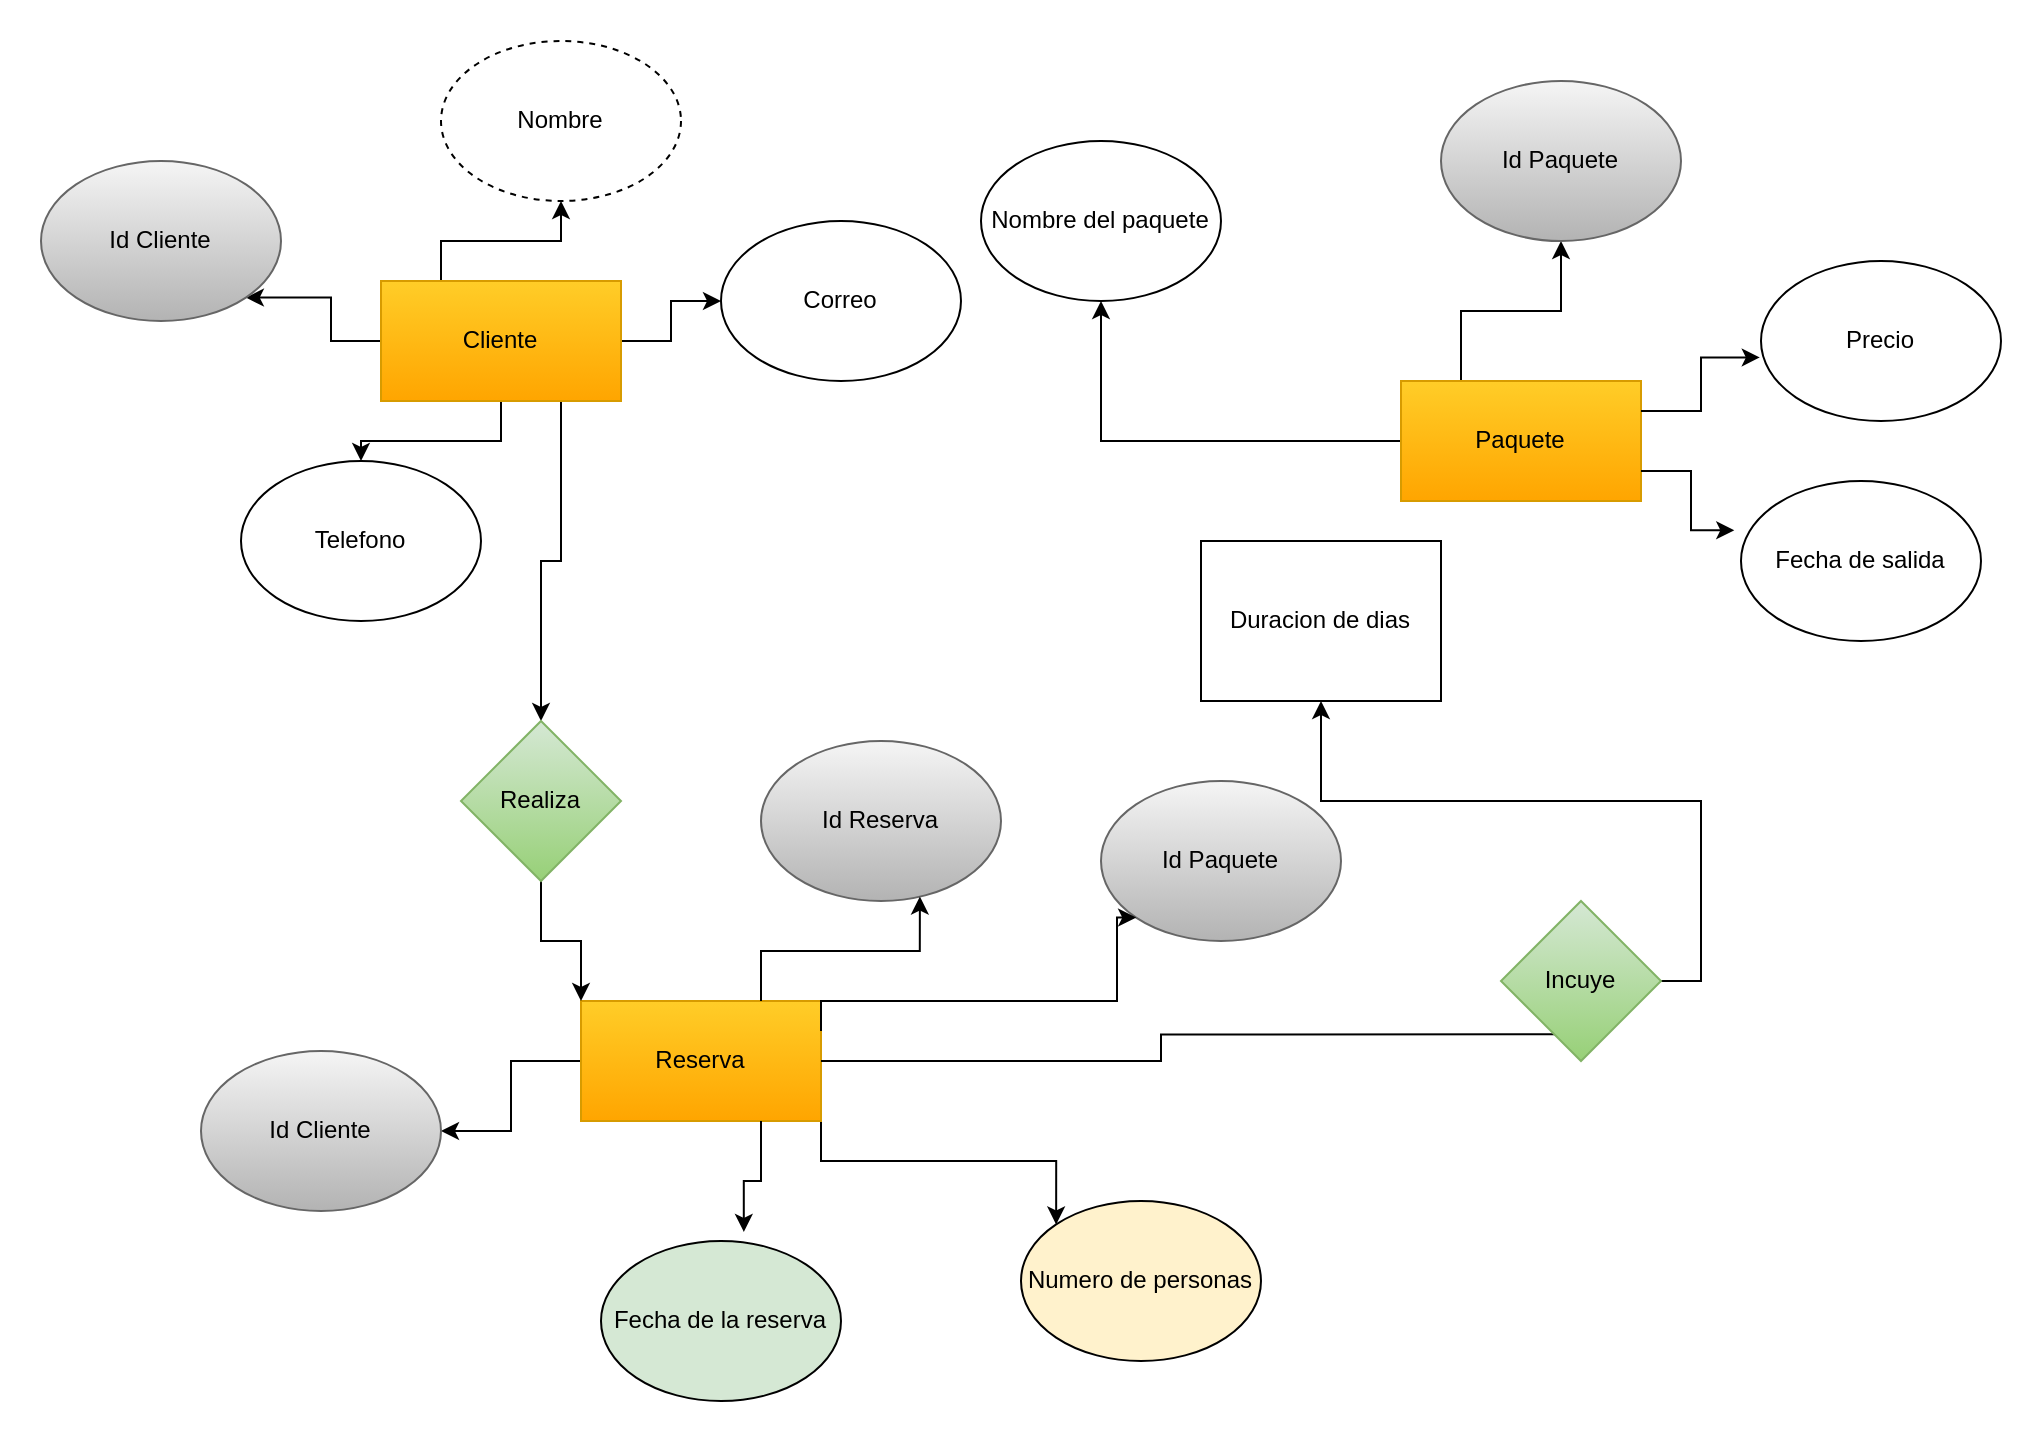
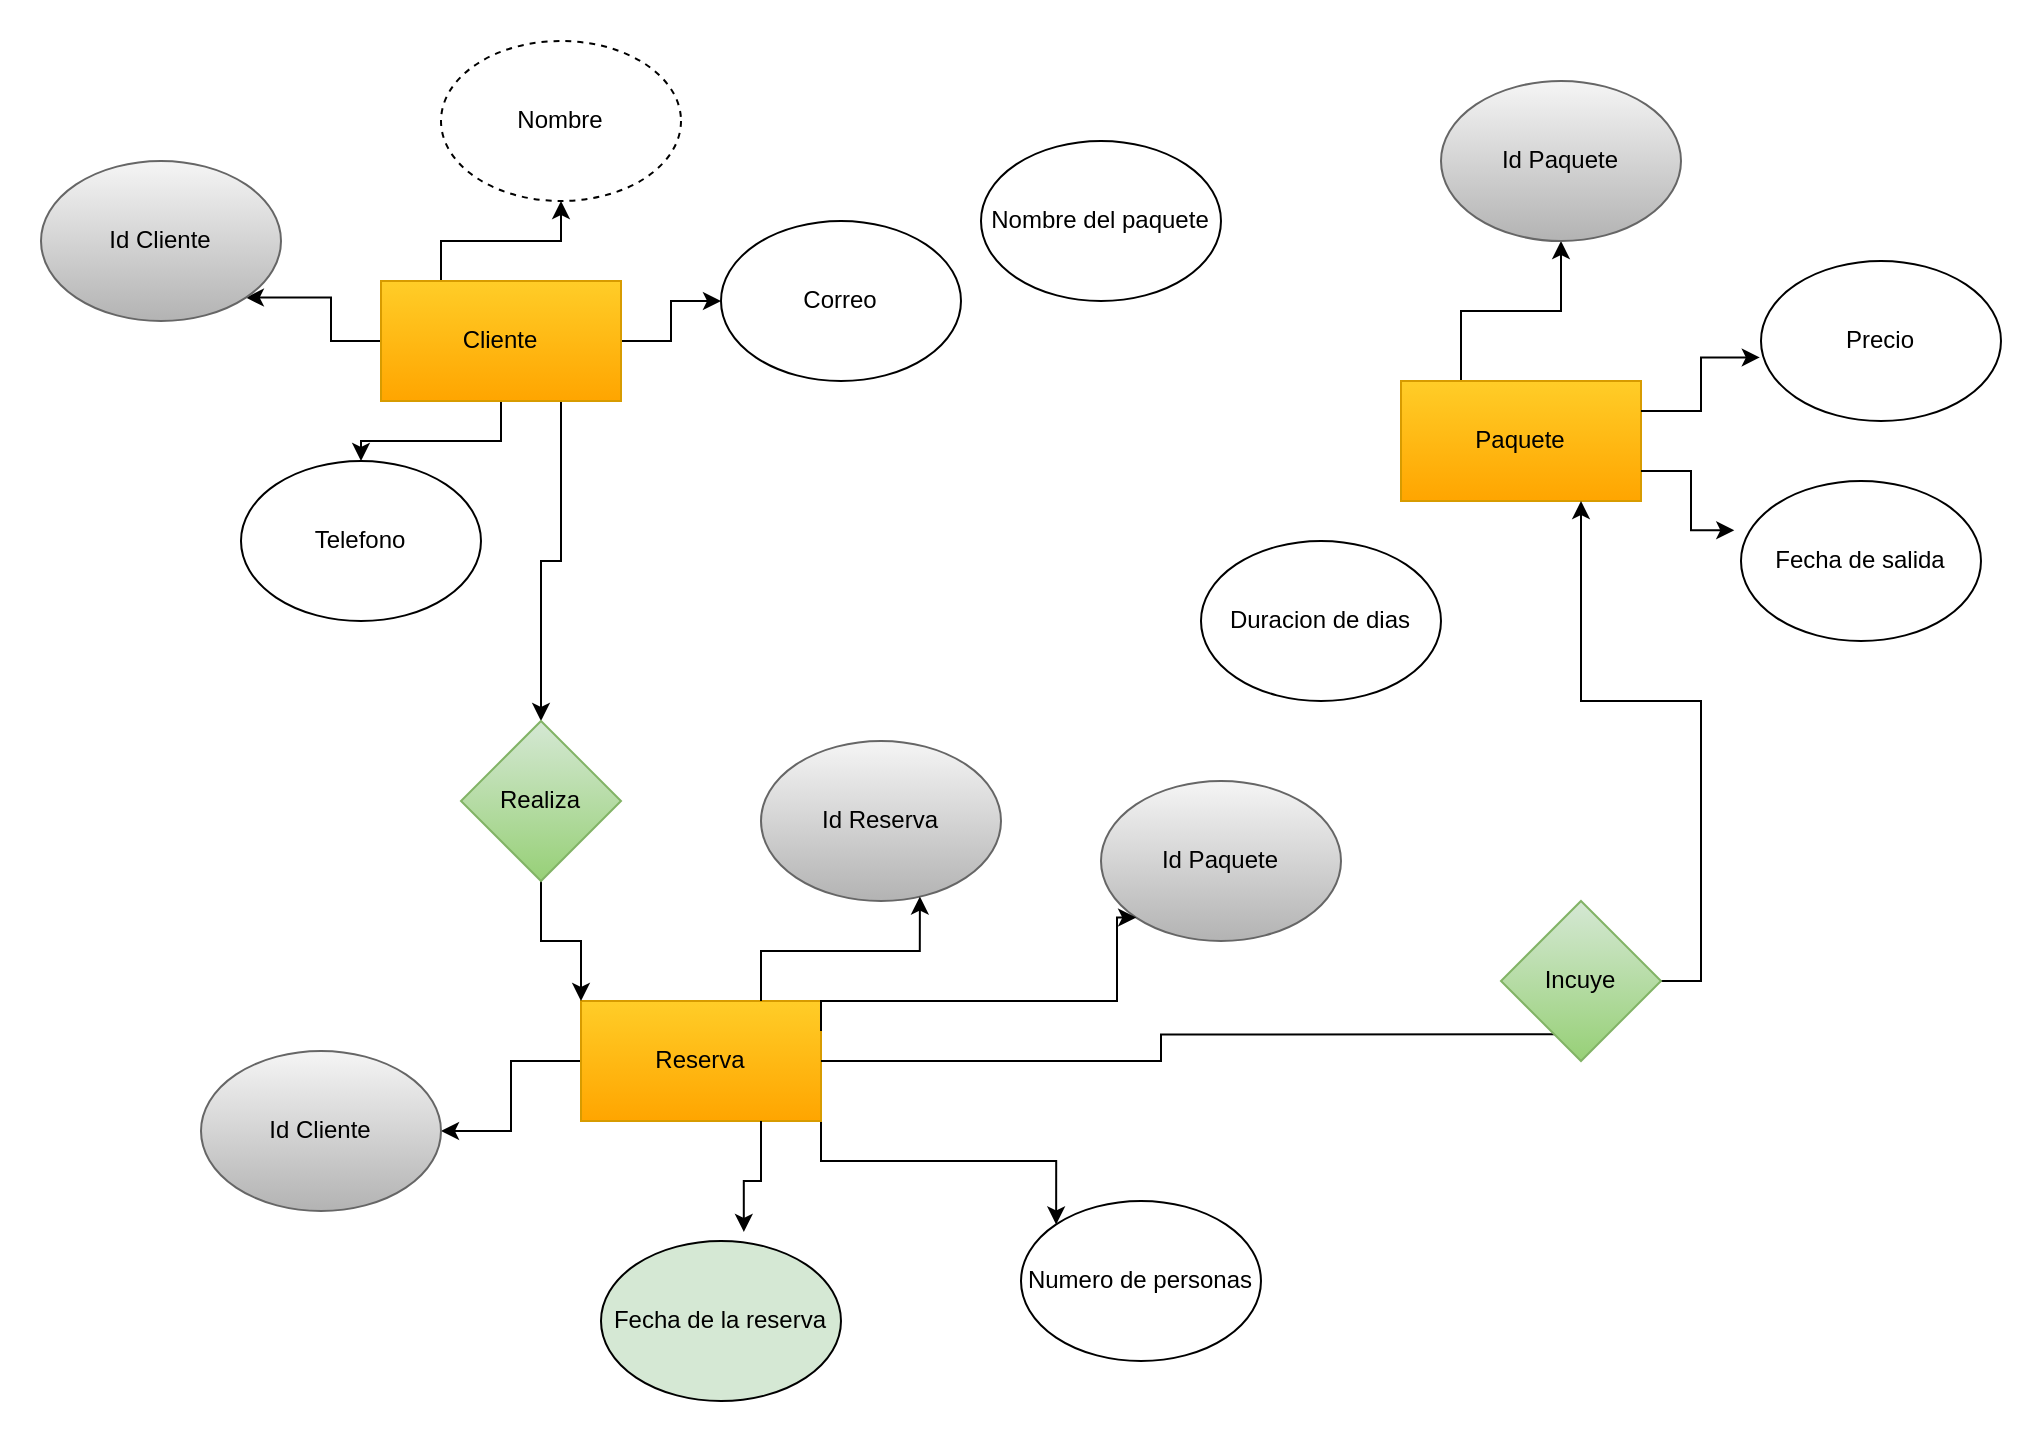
edge "Paquete" -> "Nombre del paquete": removed
node "Duracion de dias": shape rectangle -> ellipse
edge "Incuye" -> "Duracion de dias": now "Incuye" -> "Paquete"
node "Numero de personas": fillcolor #fff2cc -> #ffffff
